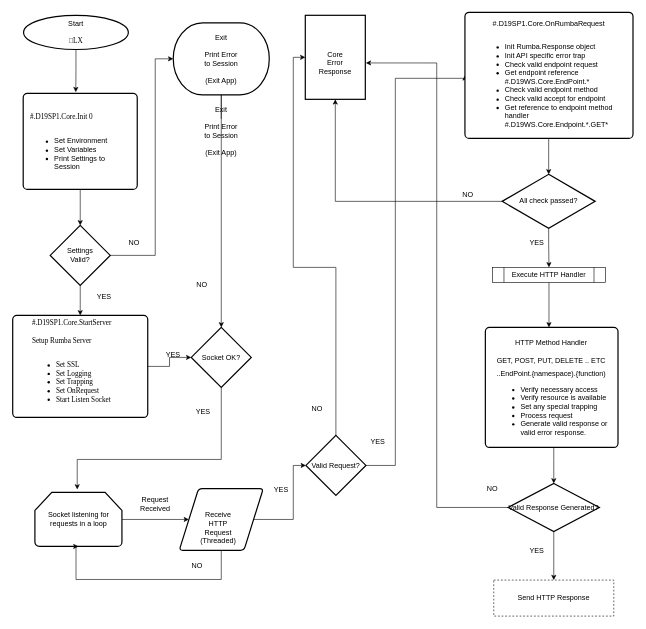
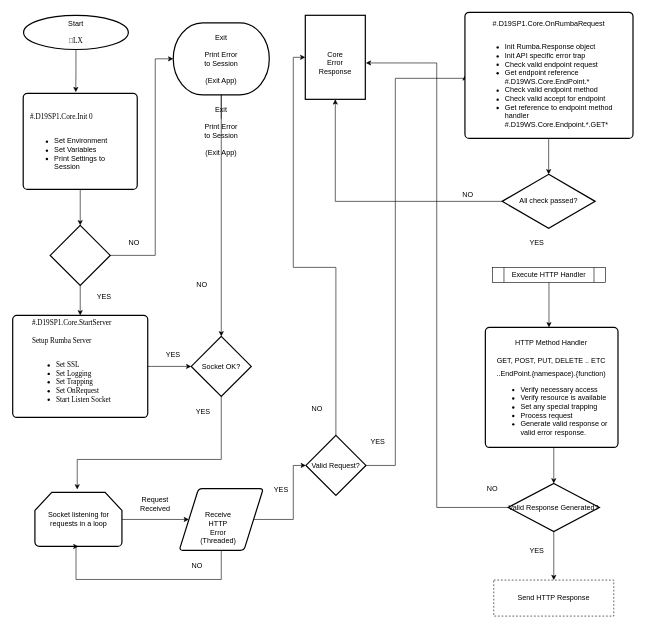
edge "All check passed?" -> "Execute HTTP Handler": removed
node "Settings Valid?": removed
node "Socket OK?": moved (221, 357) -> (221, 366)
node "Receive HTTP Request (Threaded)": label "Receive HTTP Request (Threaded)" -> "Receive HTTP Error (Threaded)"
